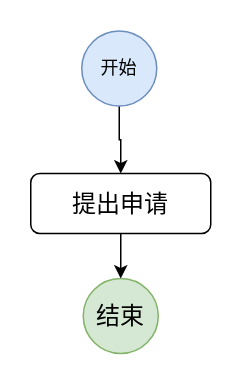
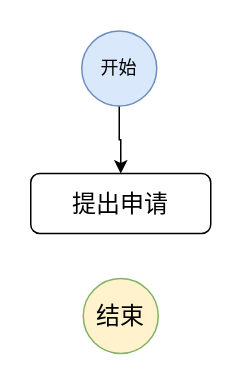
edge "提出申请" -> "结束": removed
node "结束": fillcolor #d5e8d4 -> #fff2cc
